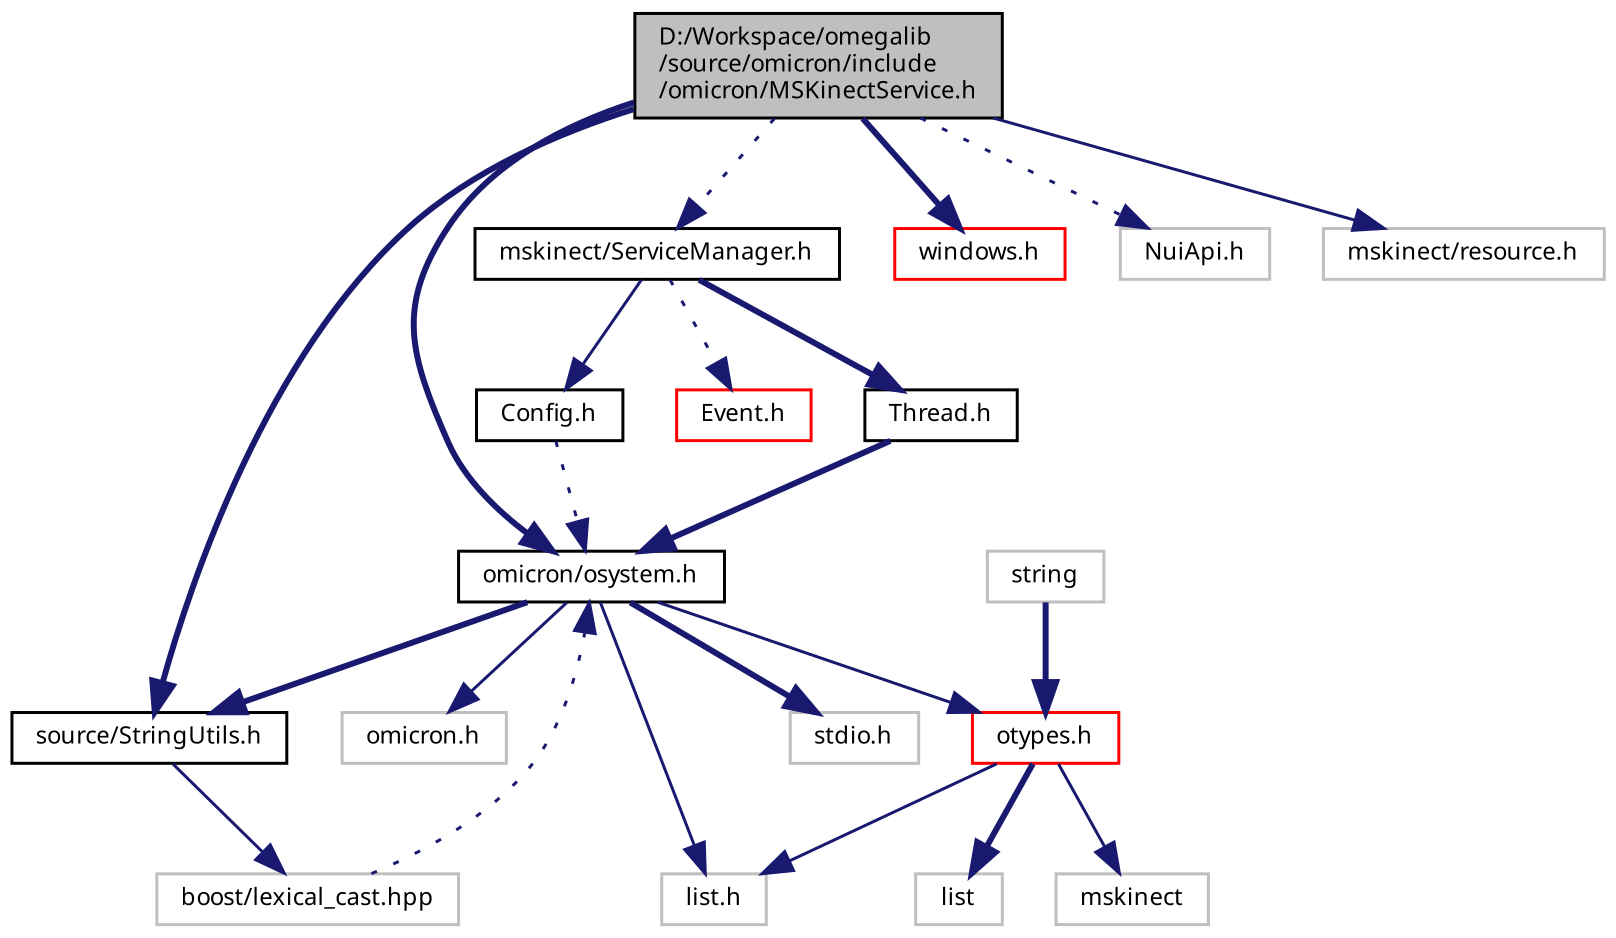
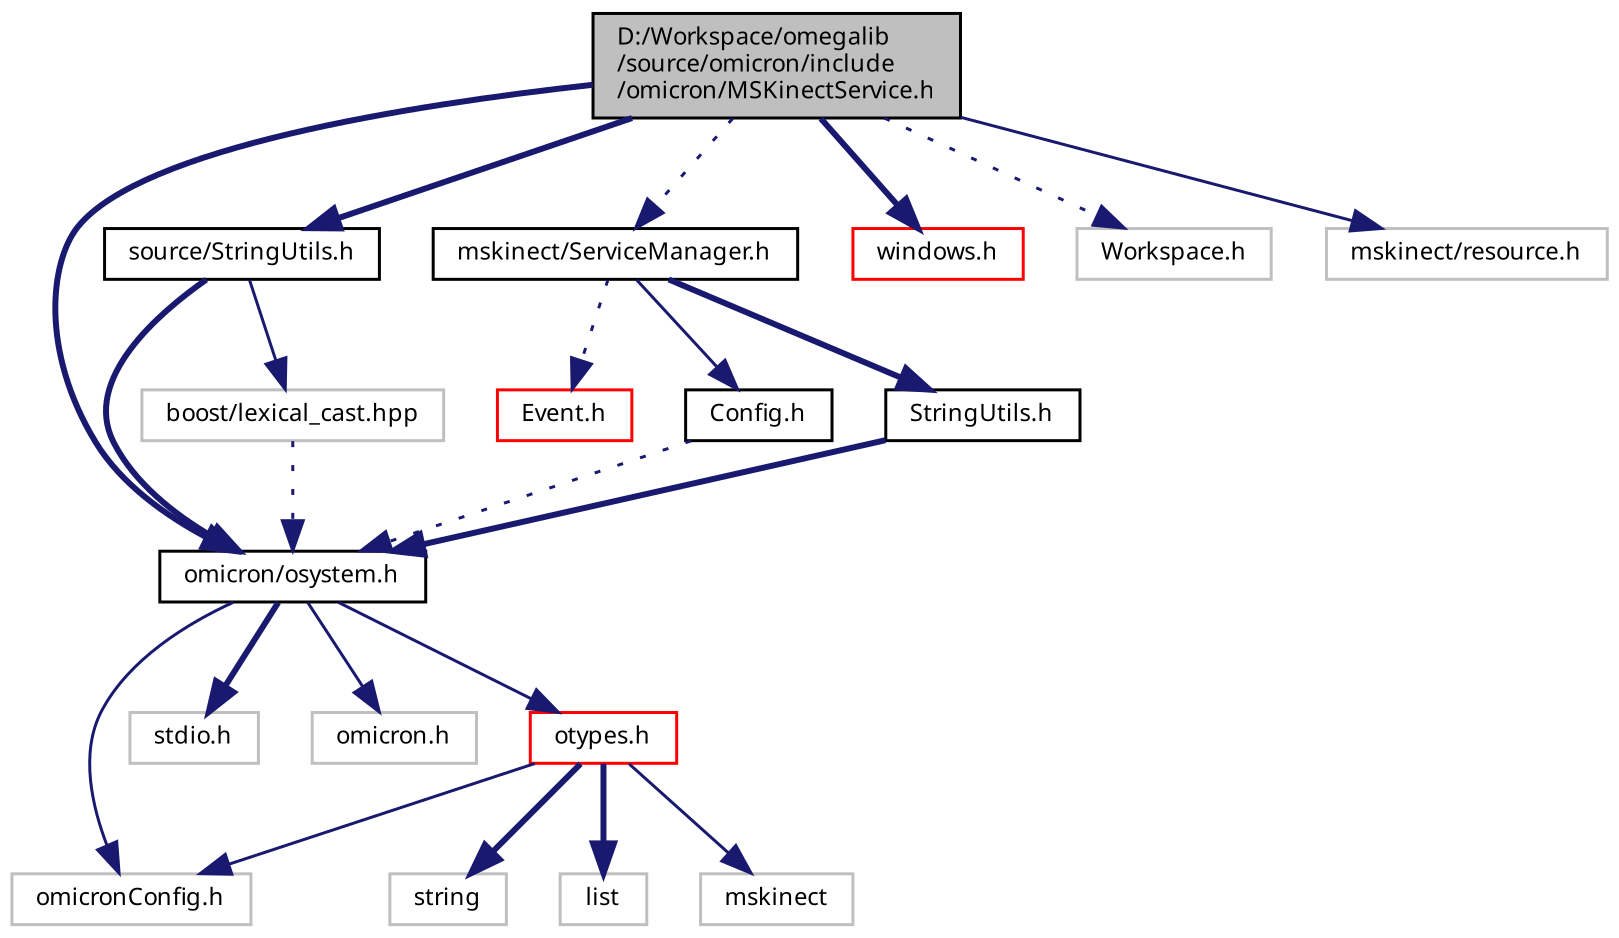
node "NuiApi.h": label "NuiApi.h" -> "Workspace.h"
node "Thread.h": label "Thread.h" -> "StringUtils.h"
edge "string" -> "otypes.h": reversed
edge "omicron/osystem.h" -> "source/StringUtils.h": reversed
node "list.h": label "list.h" -> "omicronConfig.h"
